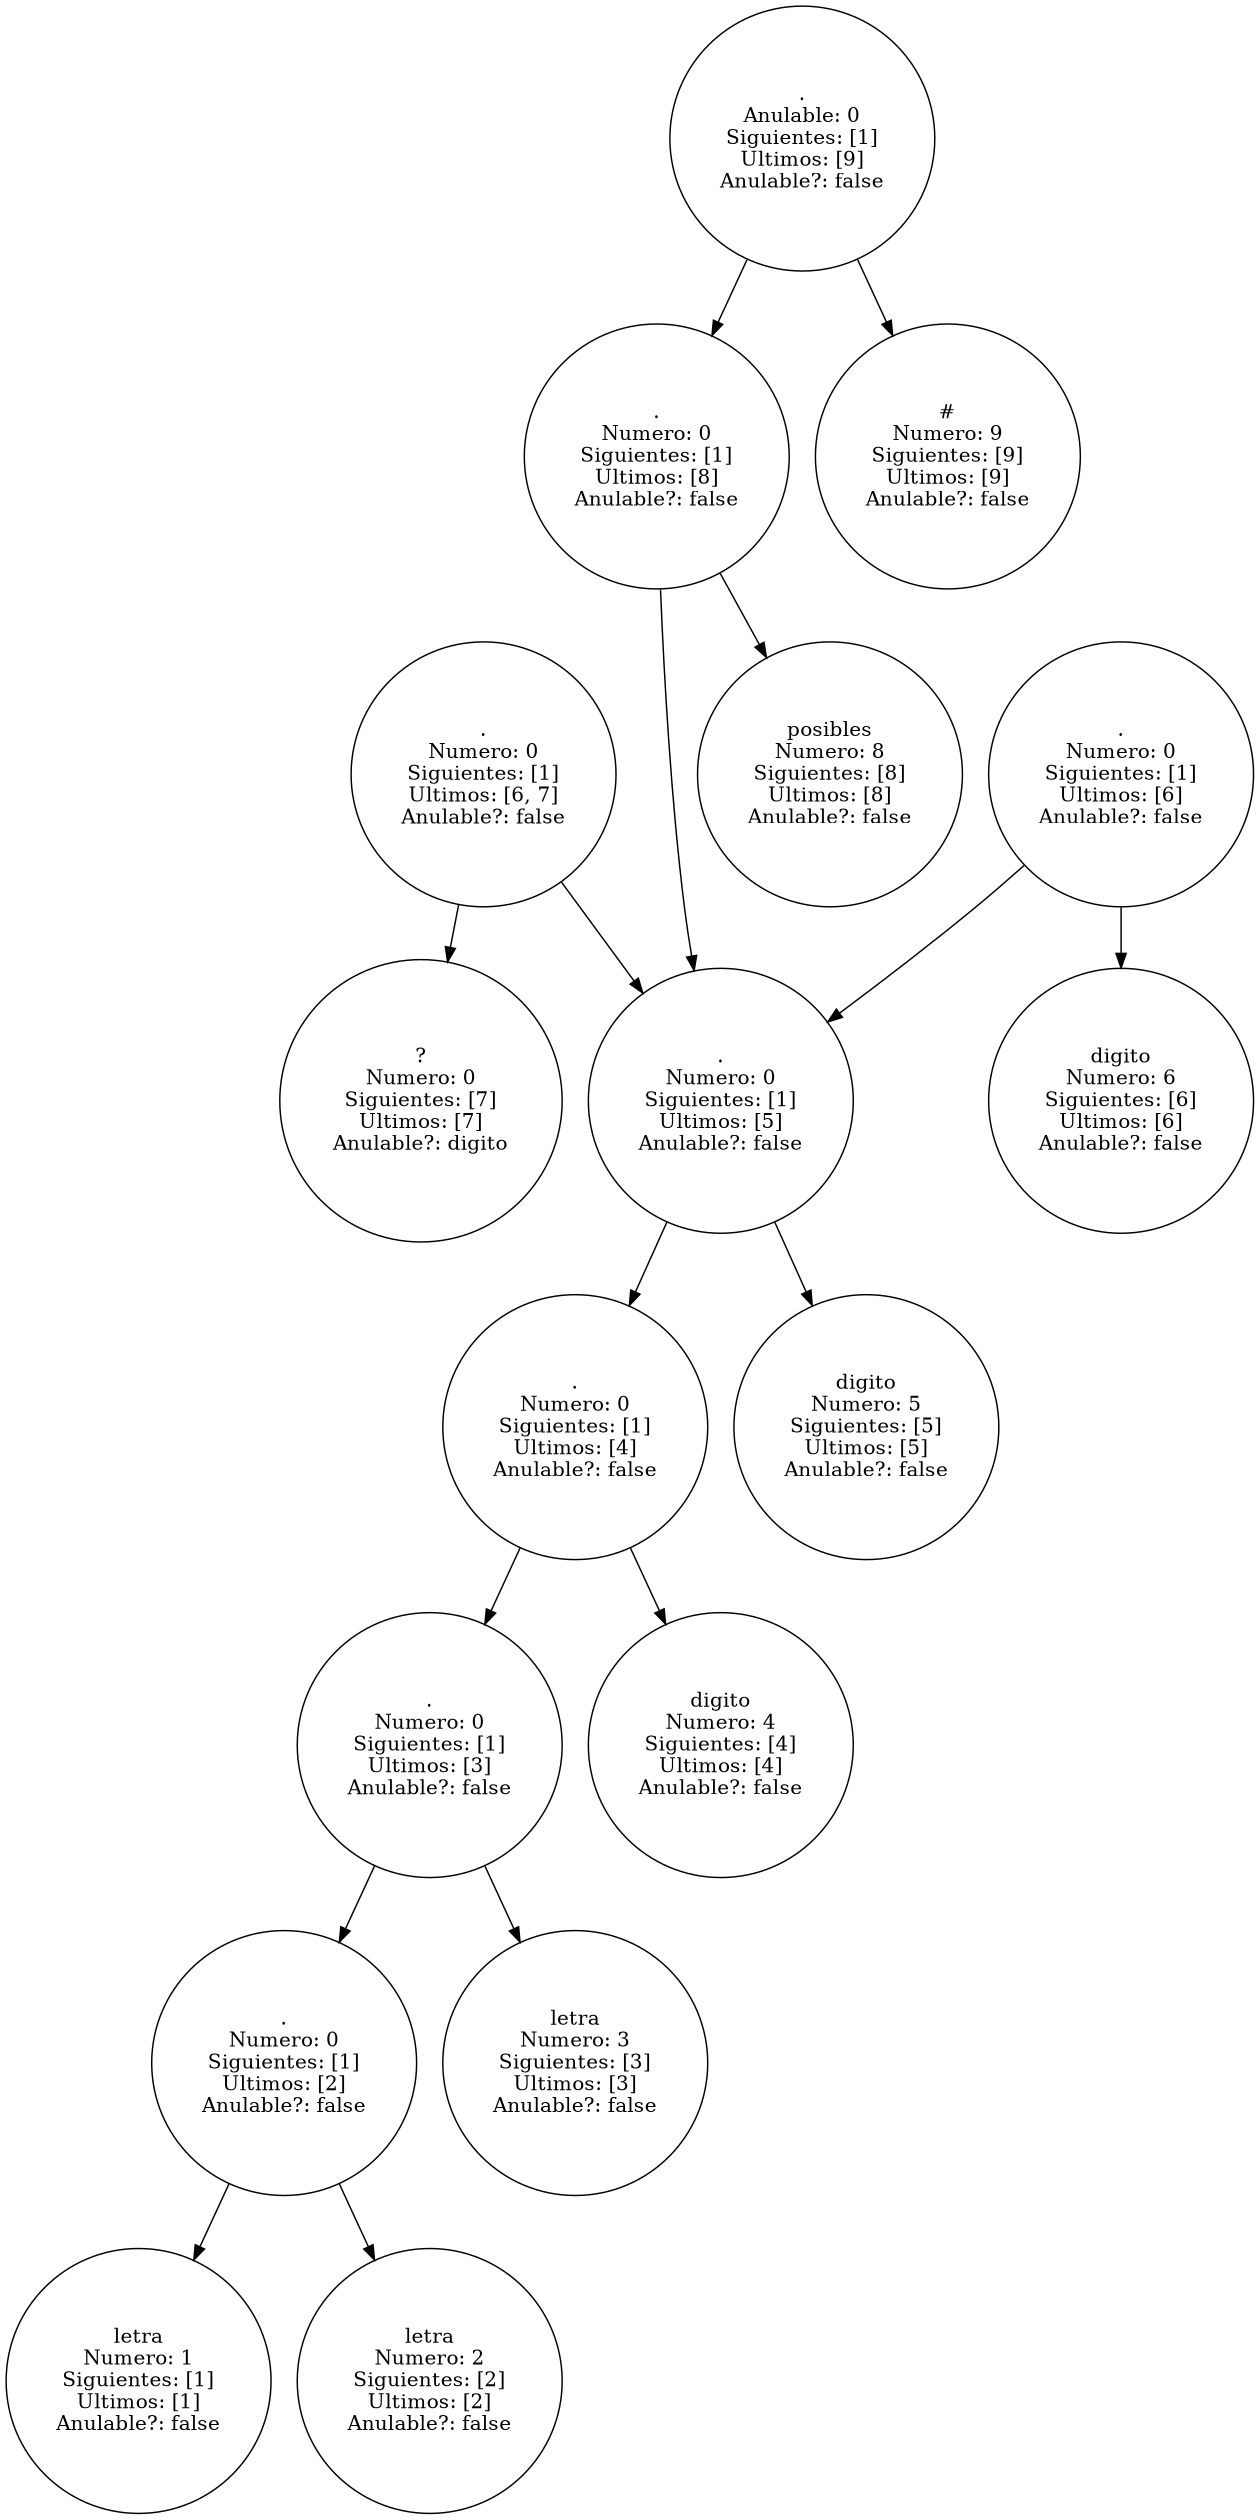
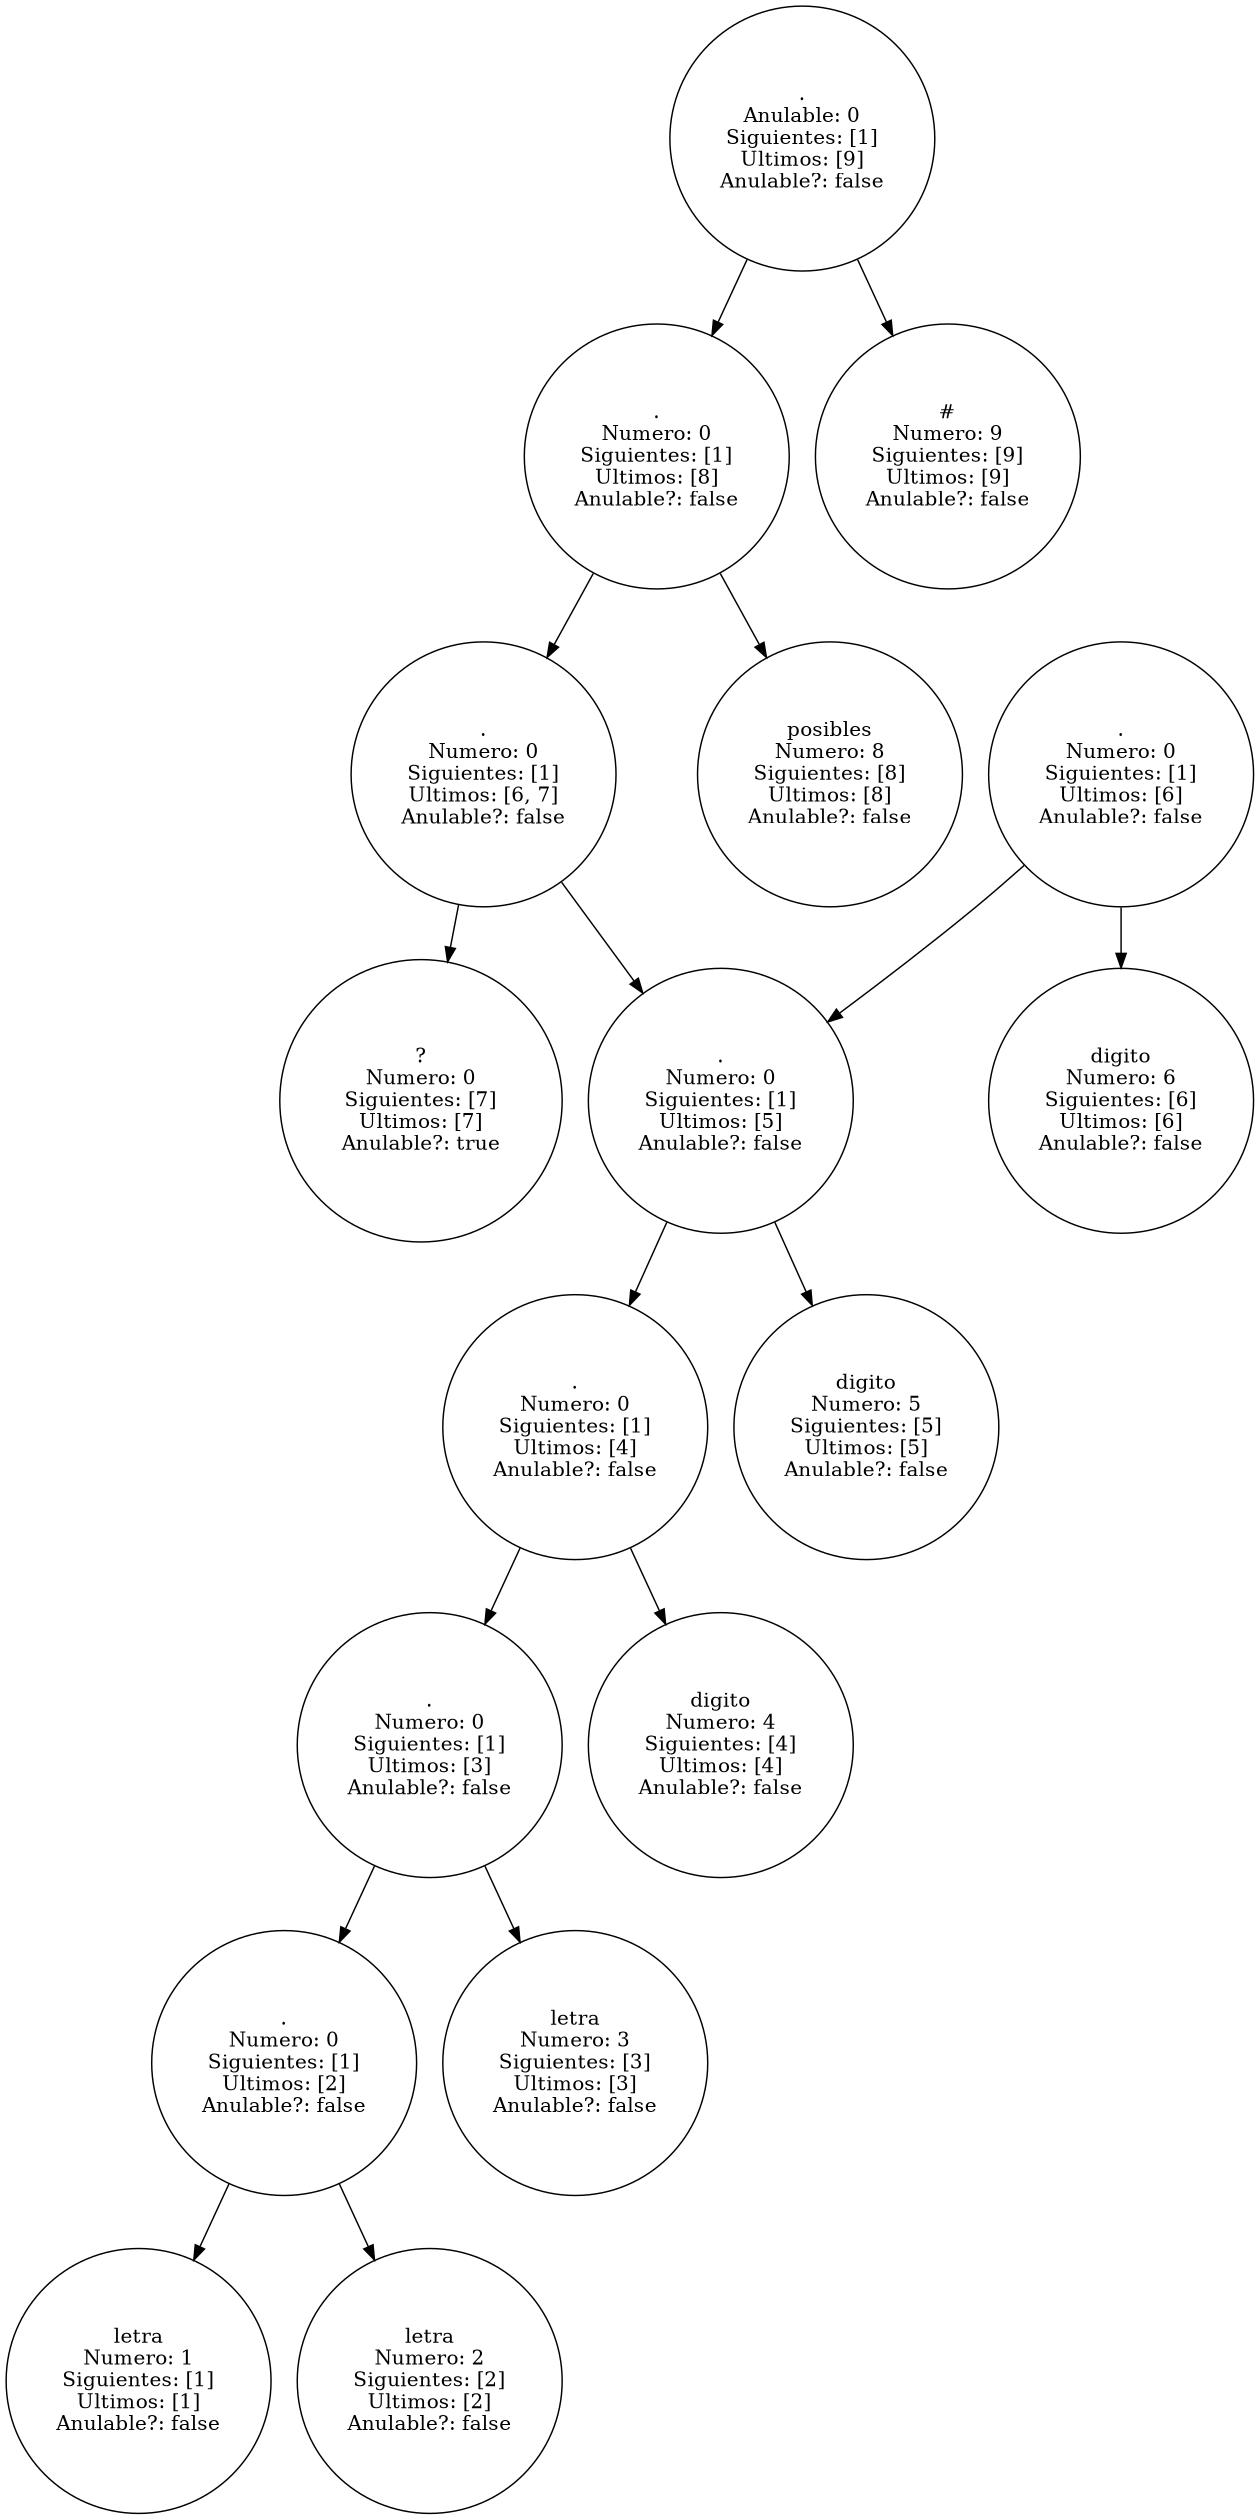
edge ". Numero: 0 Siguientes: [1] Ultimos: [8] Anulable?: false" -> ". Numero: 0 Siguientes: [1] Ultimos: [5] Anulable?: false": now ". Numero: 0 Siguientes: [1] Ultimos: [8] Anulable?: false" -> ". Numero: 0 Siguientes: [1] Ultimos: [6, 7] Anulable?: false"
node "? Numero: 0 Siguientes: [7] Ultimos: [7] Anulable?: digito": label "? Numero: 0 Siguientes: [7] Ultimos: [7] Anulable?: digito" -> "? Numero: 0 Siguientes: [7] Ultimos: [7] Anulable?: true"
